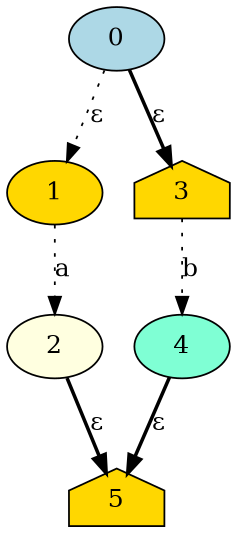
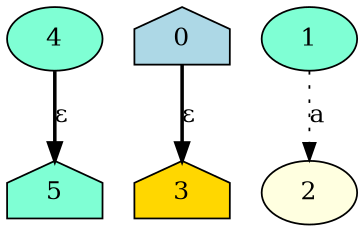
node "0": shape ellipse -> house
edge "0" -> "1": removed, label "ε"
node "1": fillcolor gold -> aquamarine
edge "3" -> "4": removed, label "b"
edge "2" -> "5": removed, label "ε"
node "5": fillcolor gold -> aquamarine
